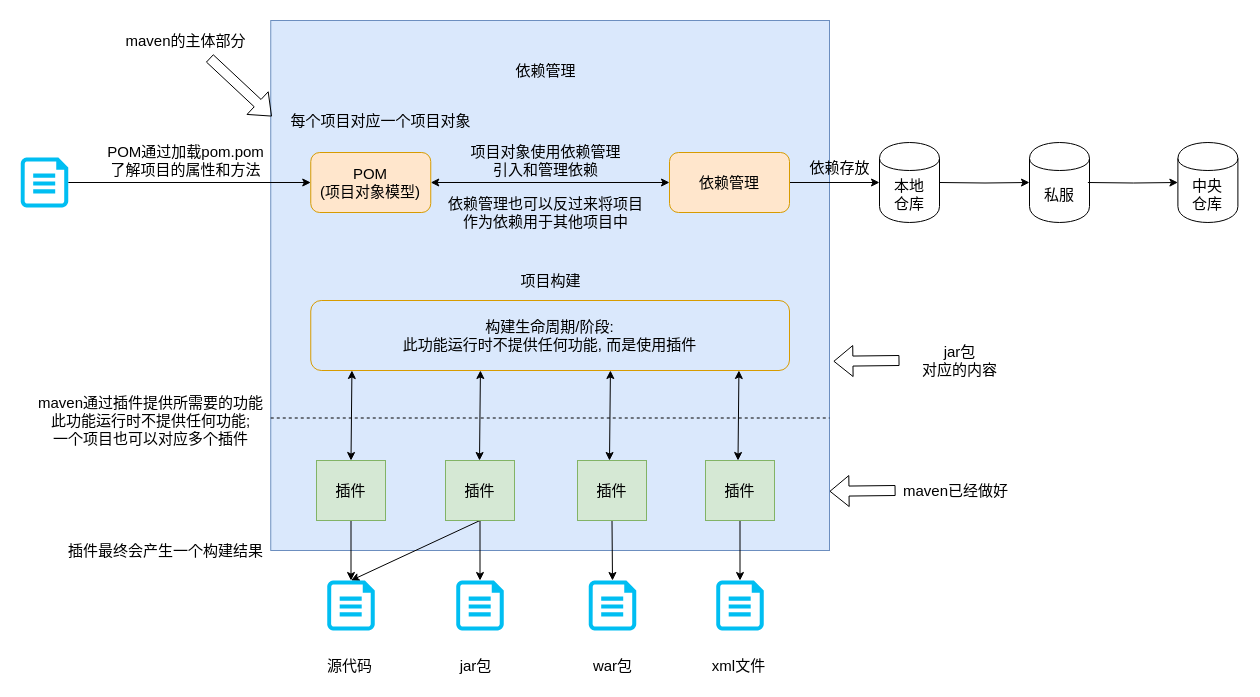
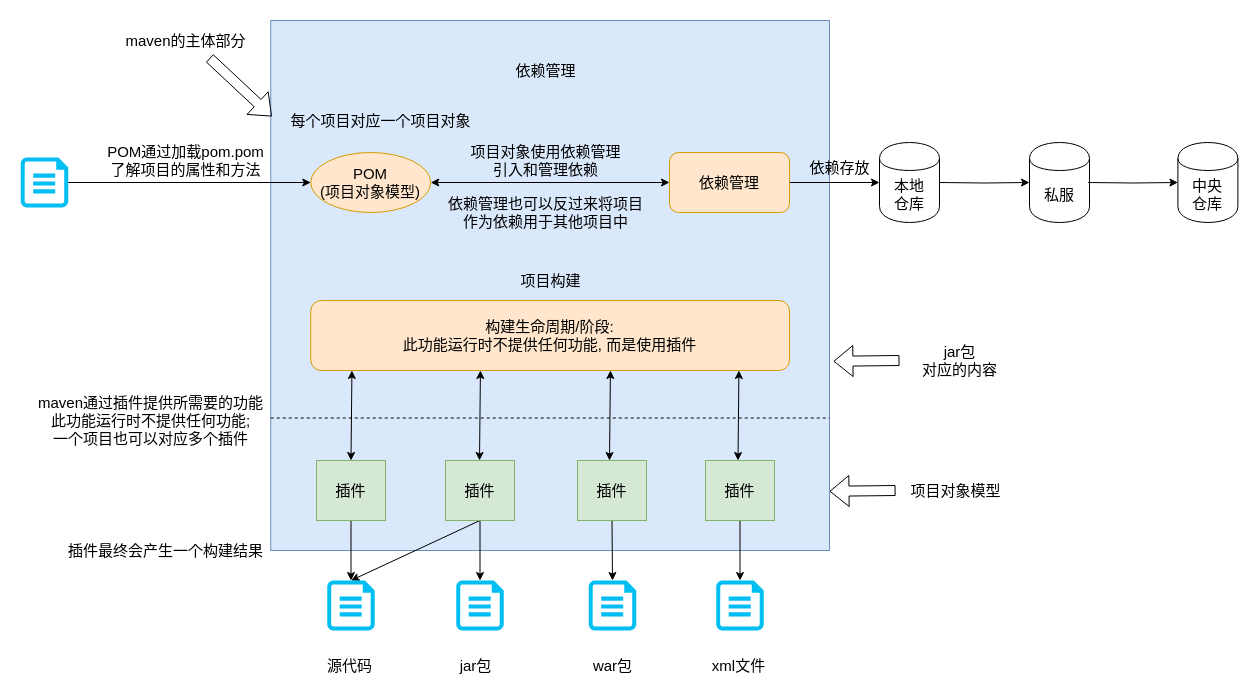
node "POM (项目对象模型)": shape rounded rectangle -> ellipse
node "构建生命周期/阶段: 此功能运行时不提供任何功能, 而是使用插件": fillcolor #dae8fc -> #ffe6cc
node "maven已经做好": label "maven已经做好" -> "项目对象模型"
